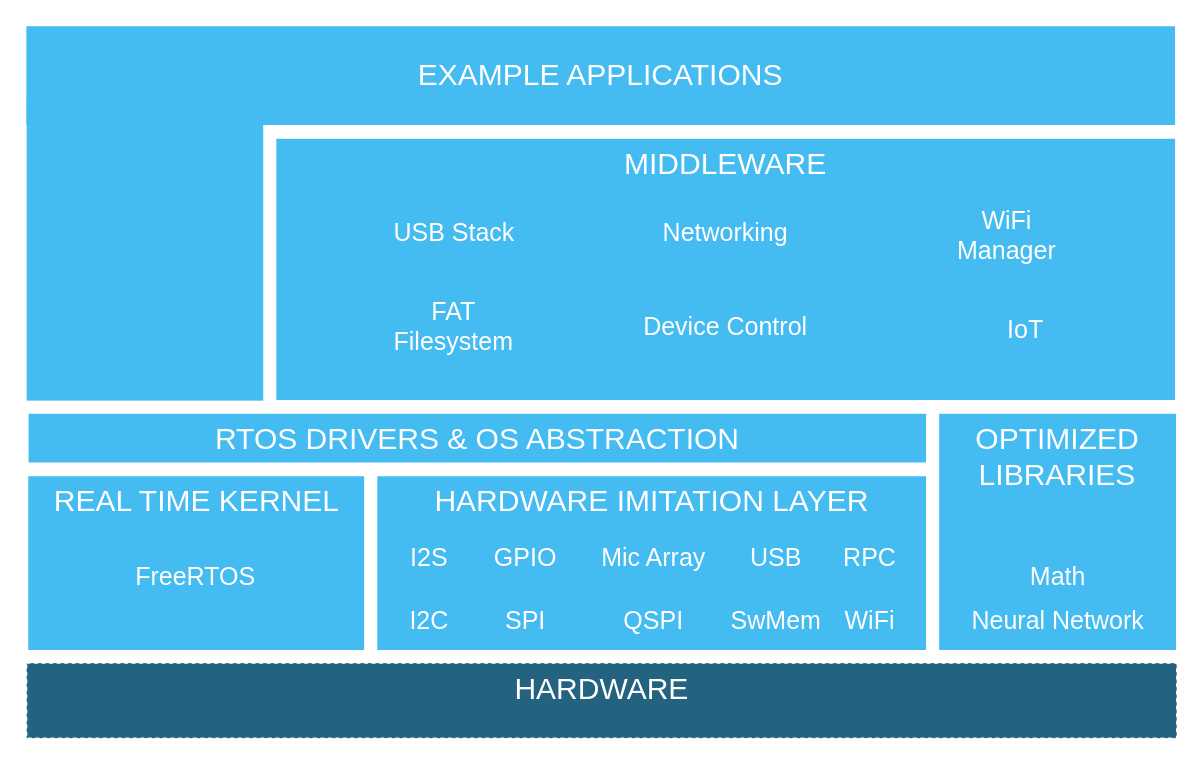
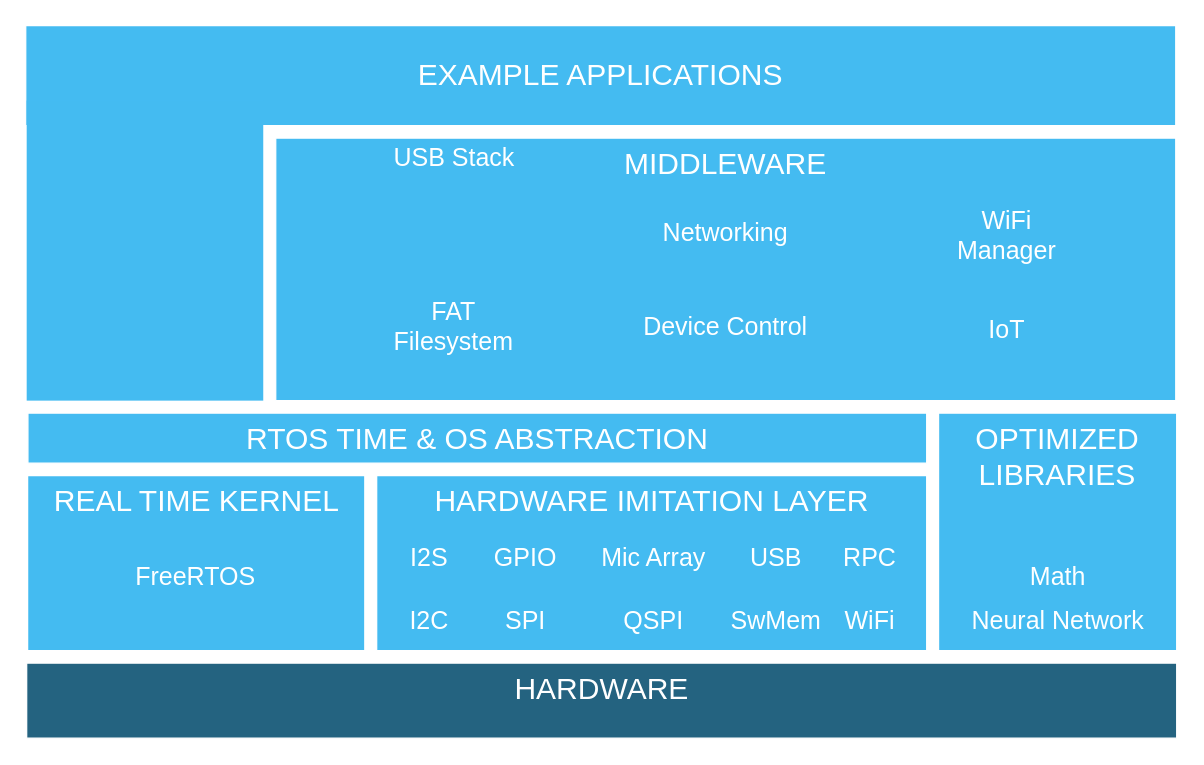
node "USB Stack": moved (454, 232) -> (454, 157)
node "IoT": moved (1026, 328) -> (1007, 328)
node "RTOS DRIVERS & OS ABSTRACTION": label "RTOS DRIVERS & OS ABSTRACTION" -> "RTOS TIME & OS ABSTRACTION"
node "HARDWARE": style dashed -> solid
